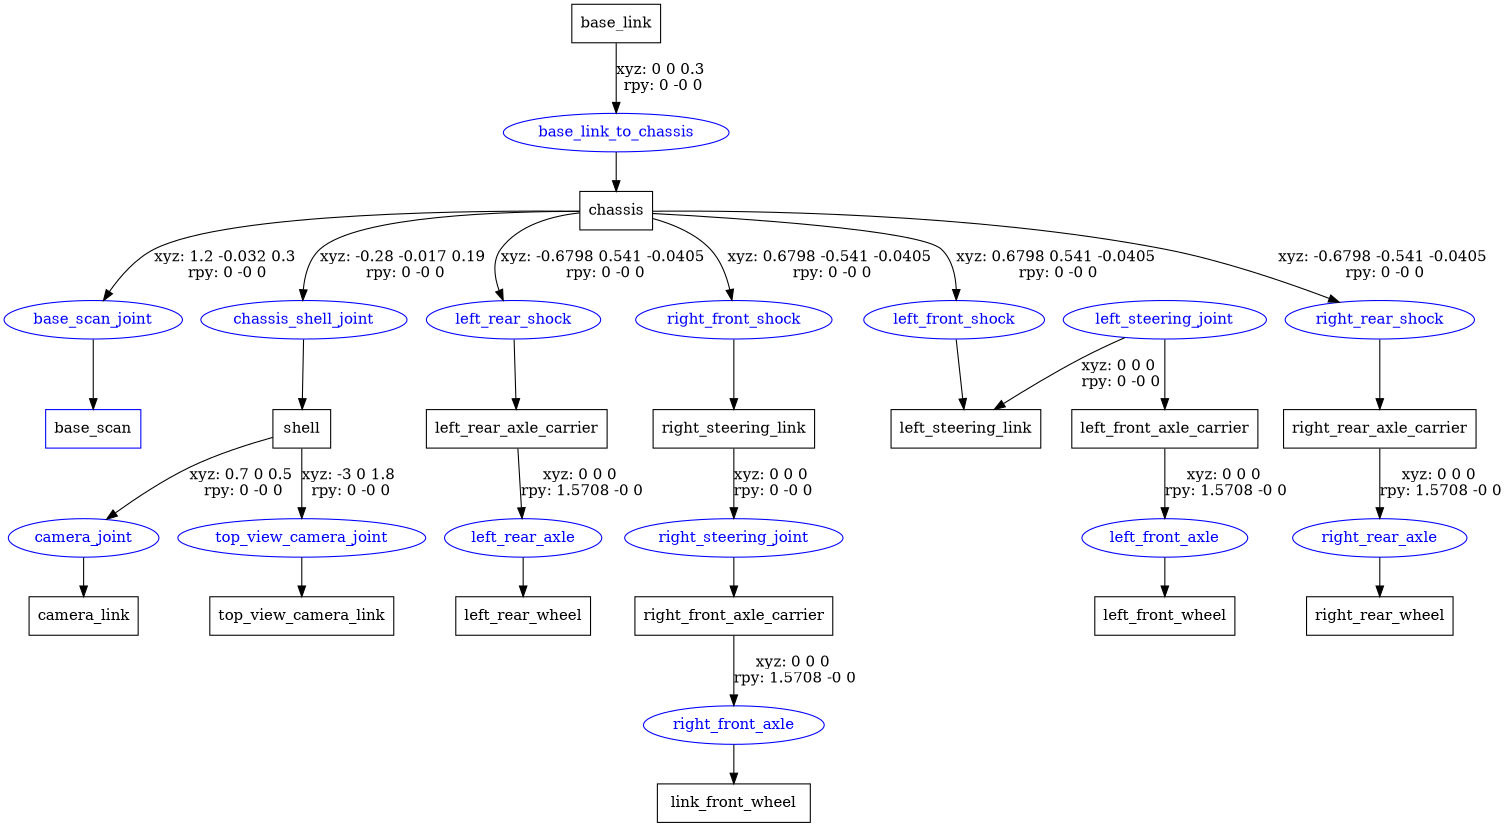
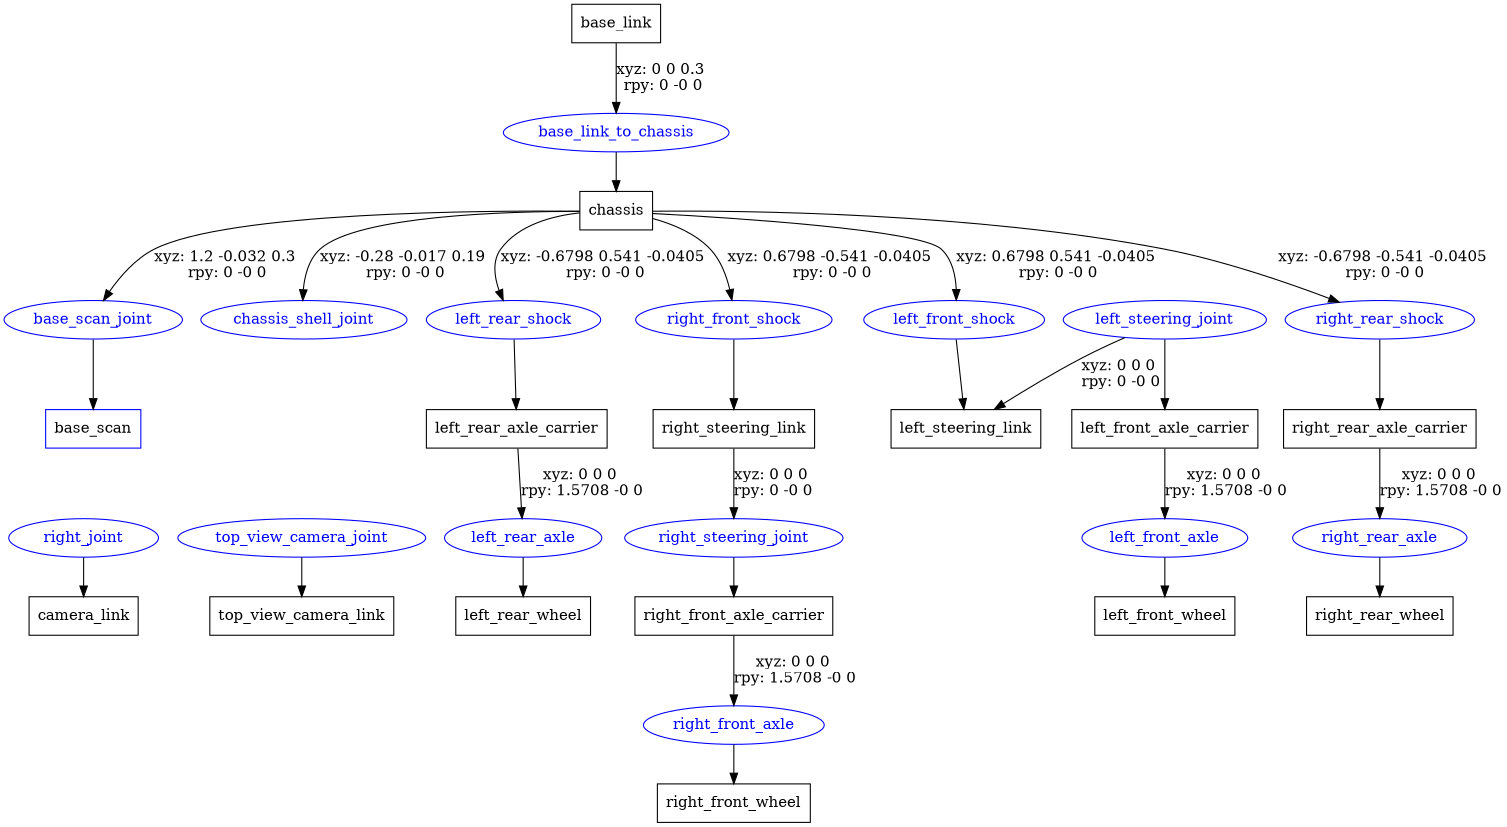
node "shell": removed
node "camera_joint": label "camera_joint" -> "right_joint"
node "link_front_wheel": label "link_front_wheel" -> "right_front_wheel"
